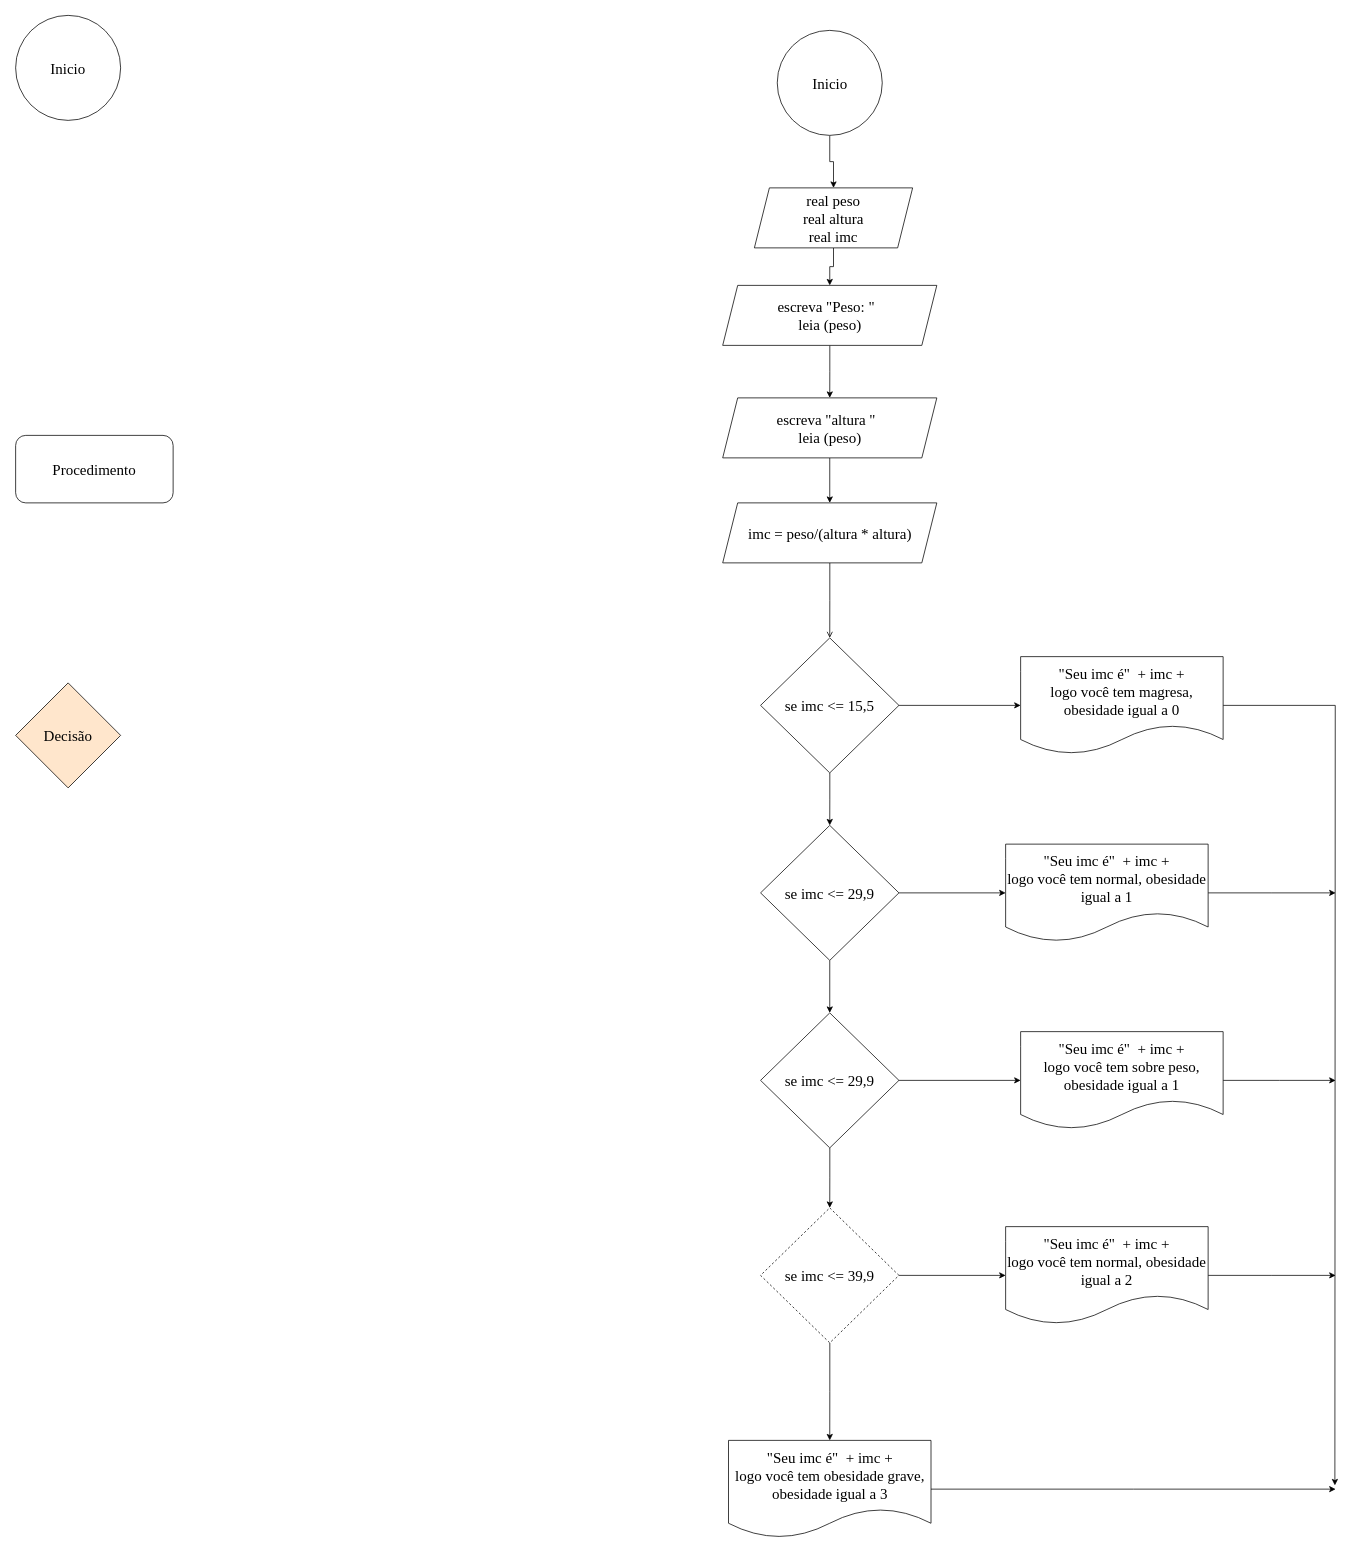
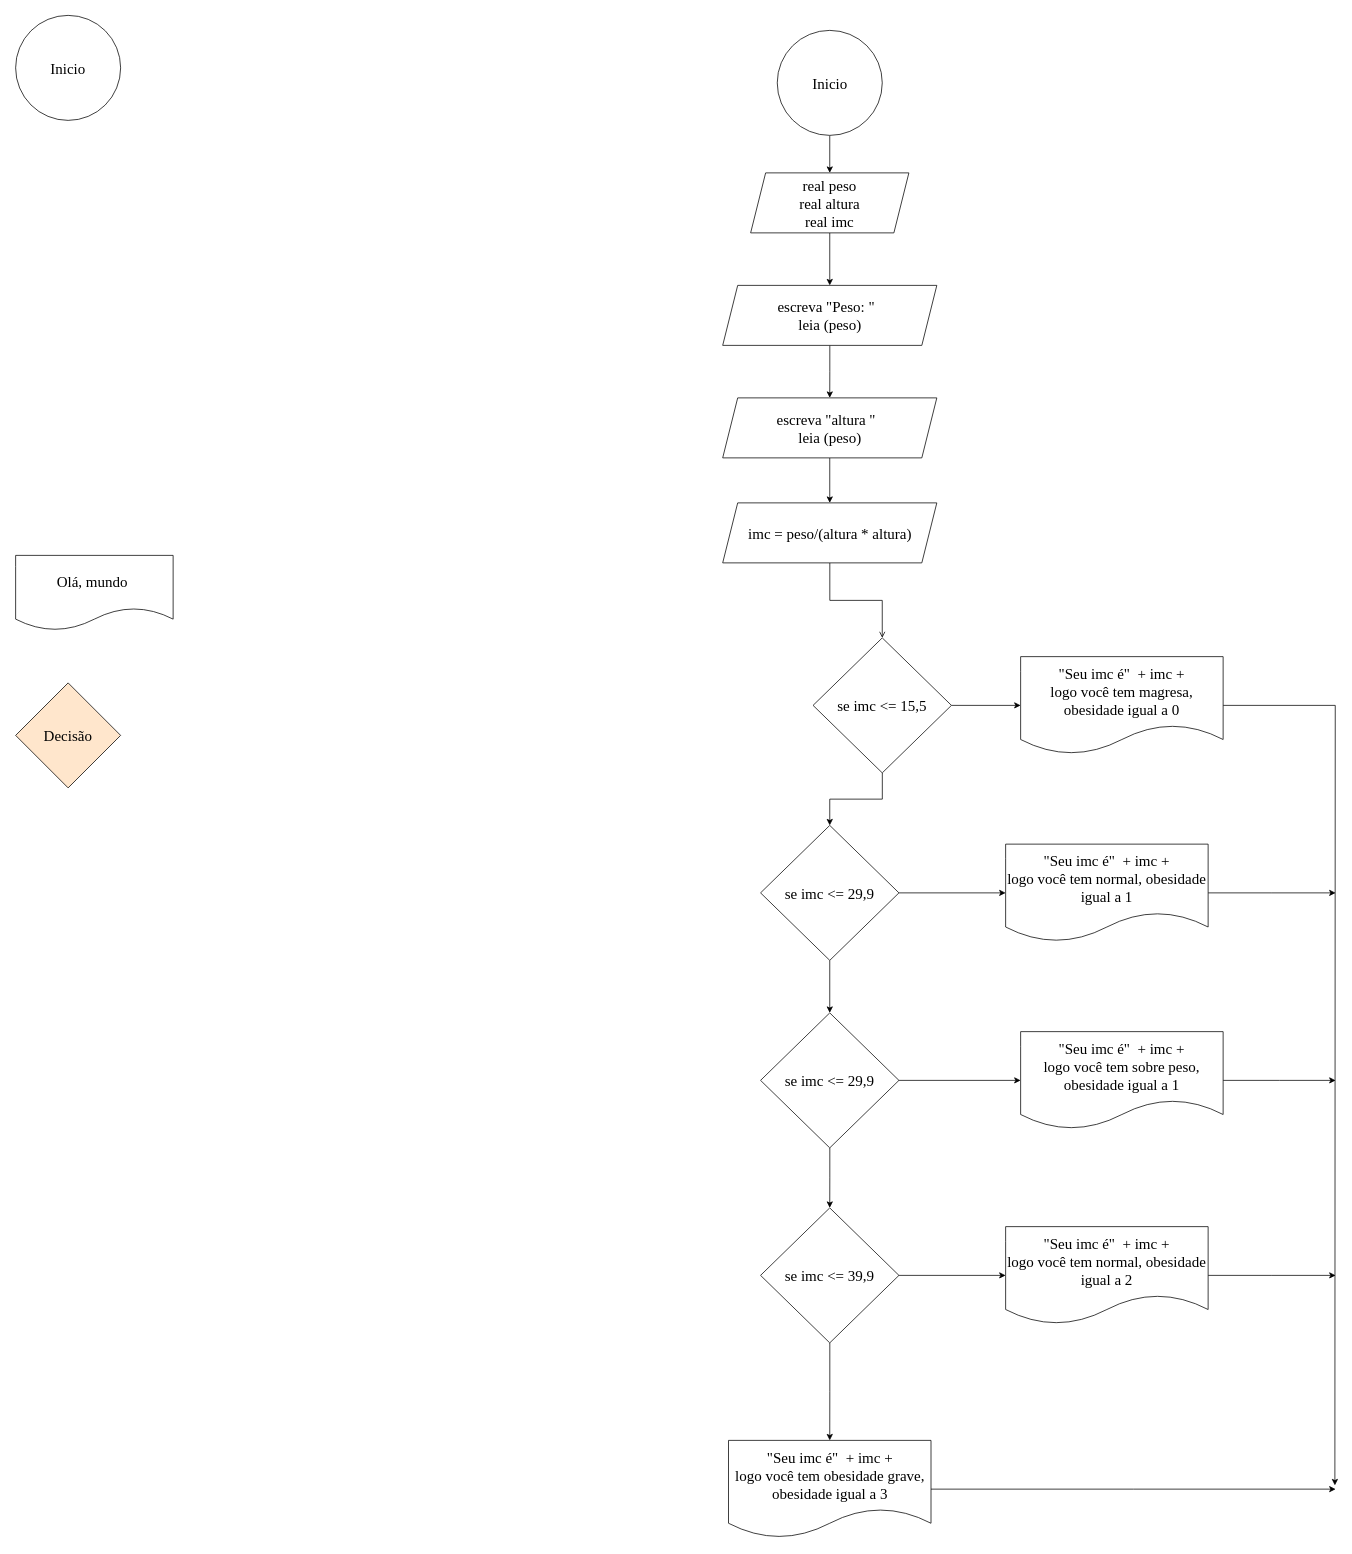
node "real peso real altura real imc": moved (833, 218) -> (830, 203)
node "Procedimento": removed
node "Olá, mundo": added
node "se imc <= 15,5": moved (830, 705) -> (882, 705)
node "se imc <= 39,9": style dashed -> solid
